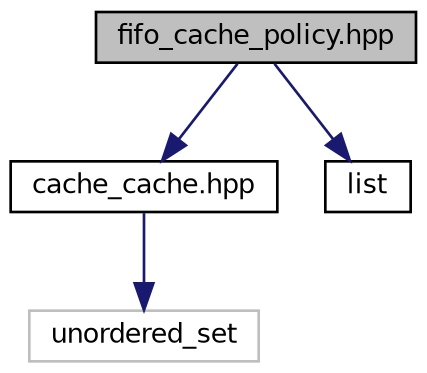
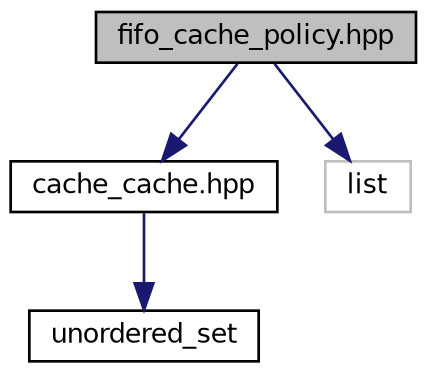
node "list": color black -> grey75
node "unordered_set": color grey75 -> black
